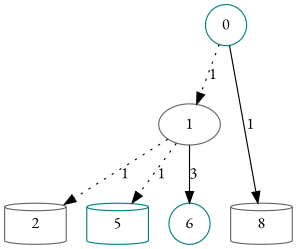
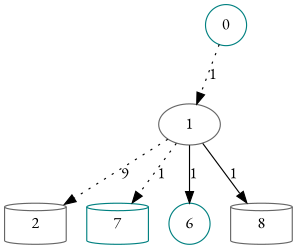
edge "0" -> "8": now "1" -> "8"
edge "1" -> "2": label "1" -> "9"
edge "1" -> "6": label "3" -> "1"
node "5": label "5" -> "7"
